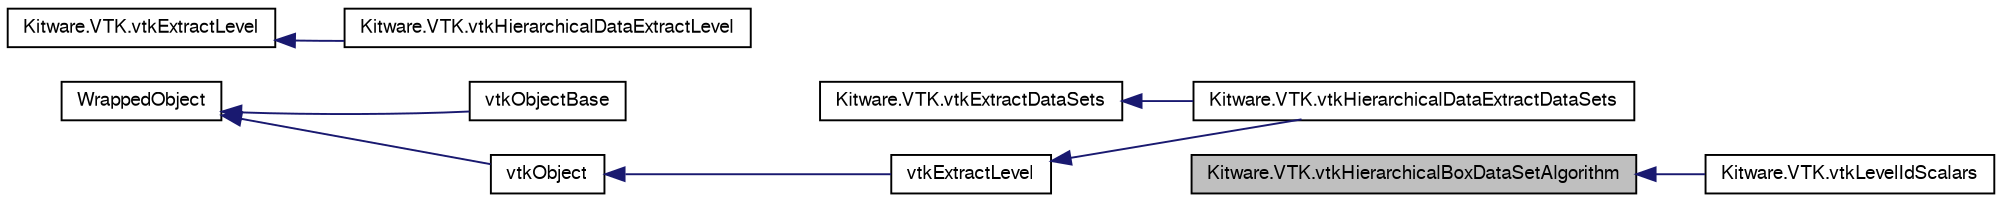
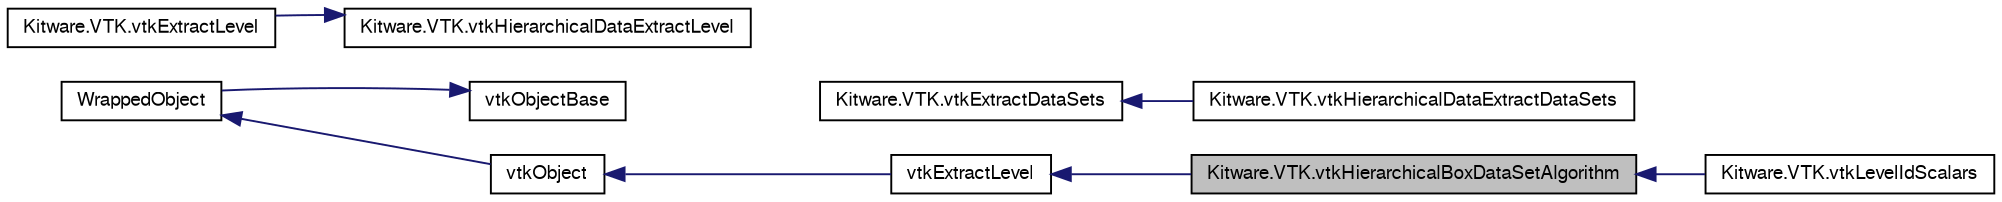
edge "Kitware.VTK.vtkHierarchicalDataExtractLevel" -> "Kitware.VTK.vtkExtractLevel": reversed
edge "vtkObjectBase" -> "WrappedObject": reversed
edge "Kitware.VTK.vtkHierarchicalDataExtractDataSets" -> "vtkExtractLevel": now "Kitware.VTK.vtkHierarchicalBoxDataSetAlgorithm" -> "vtkExtractLevel"
